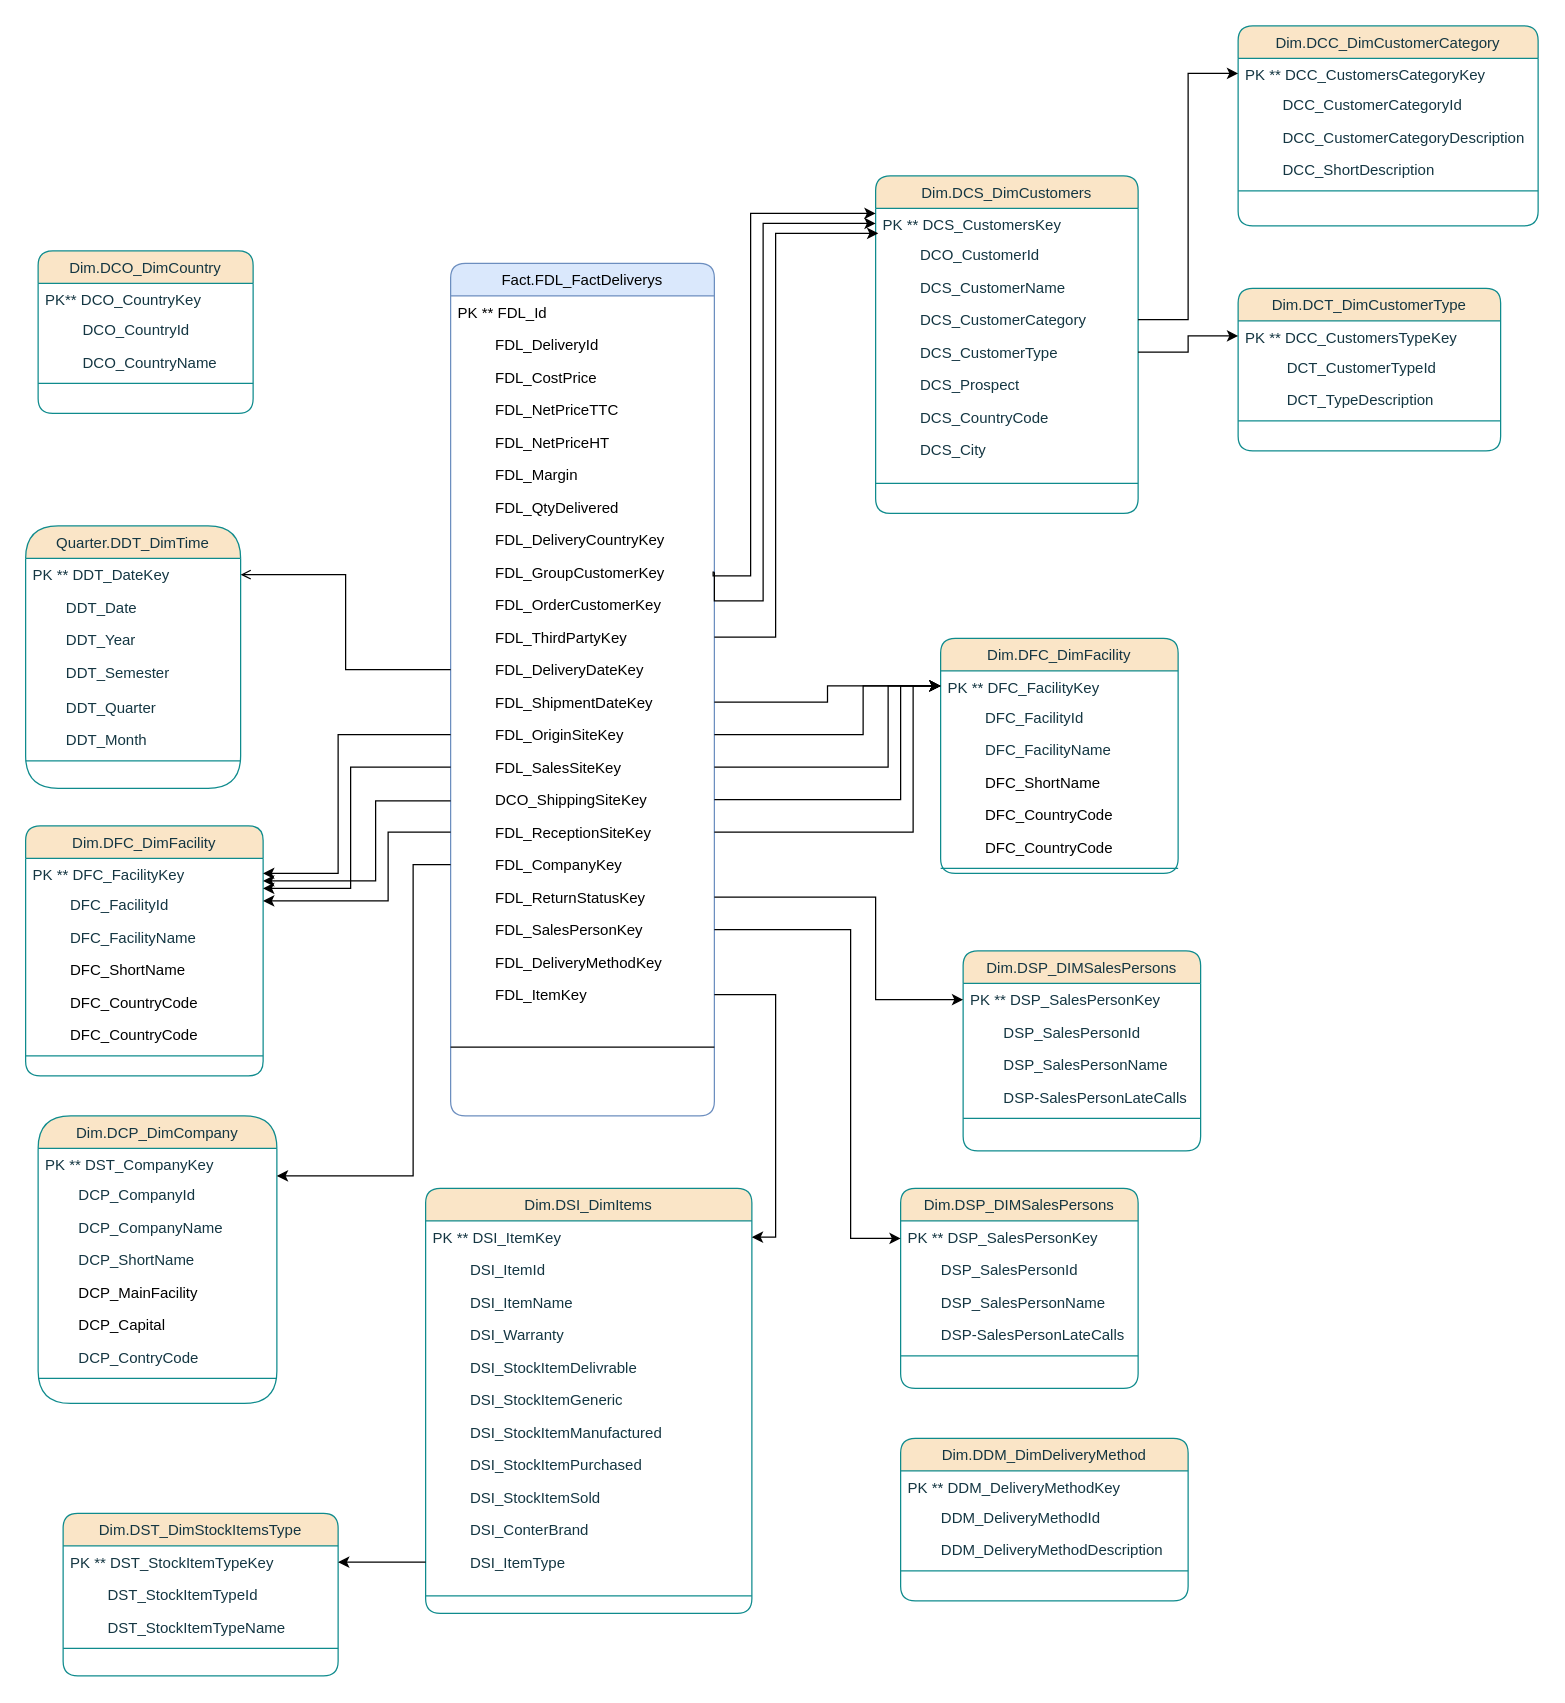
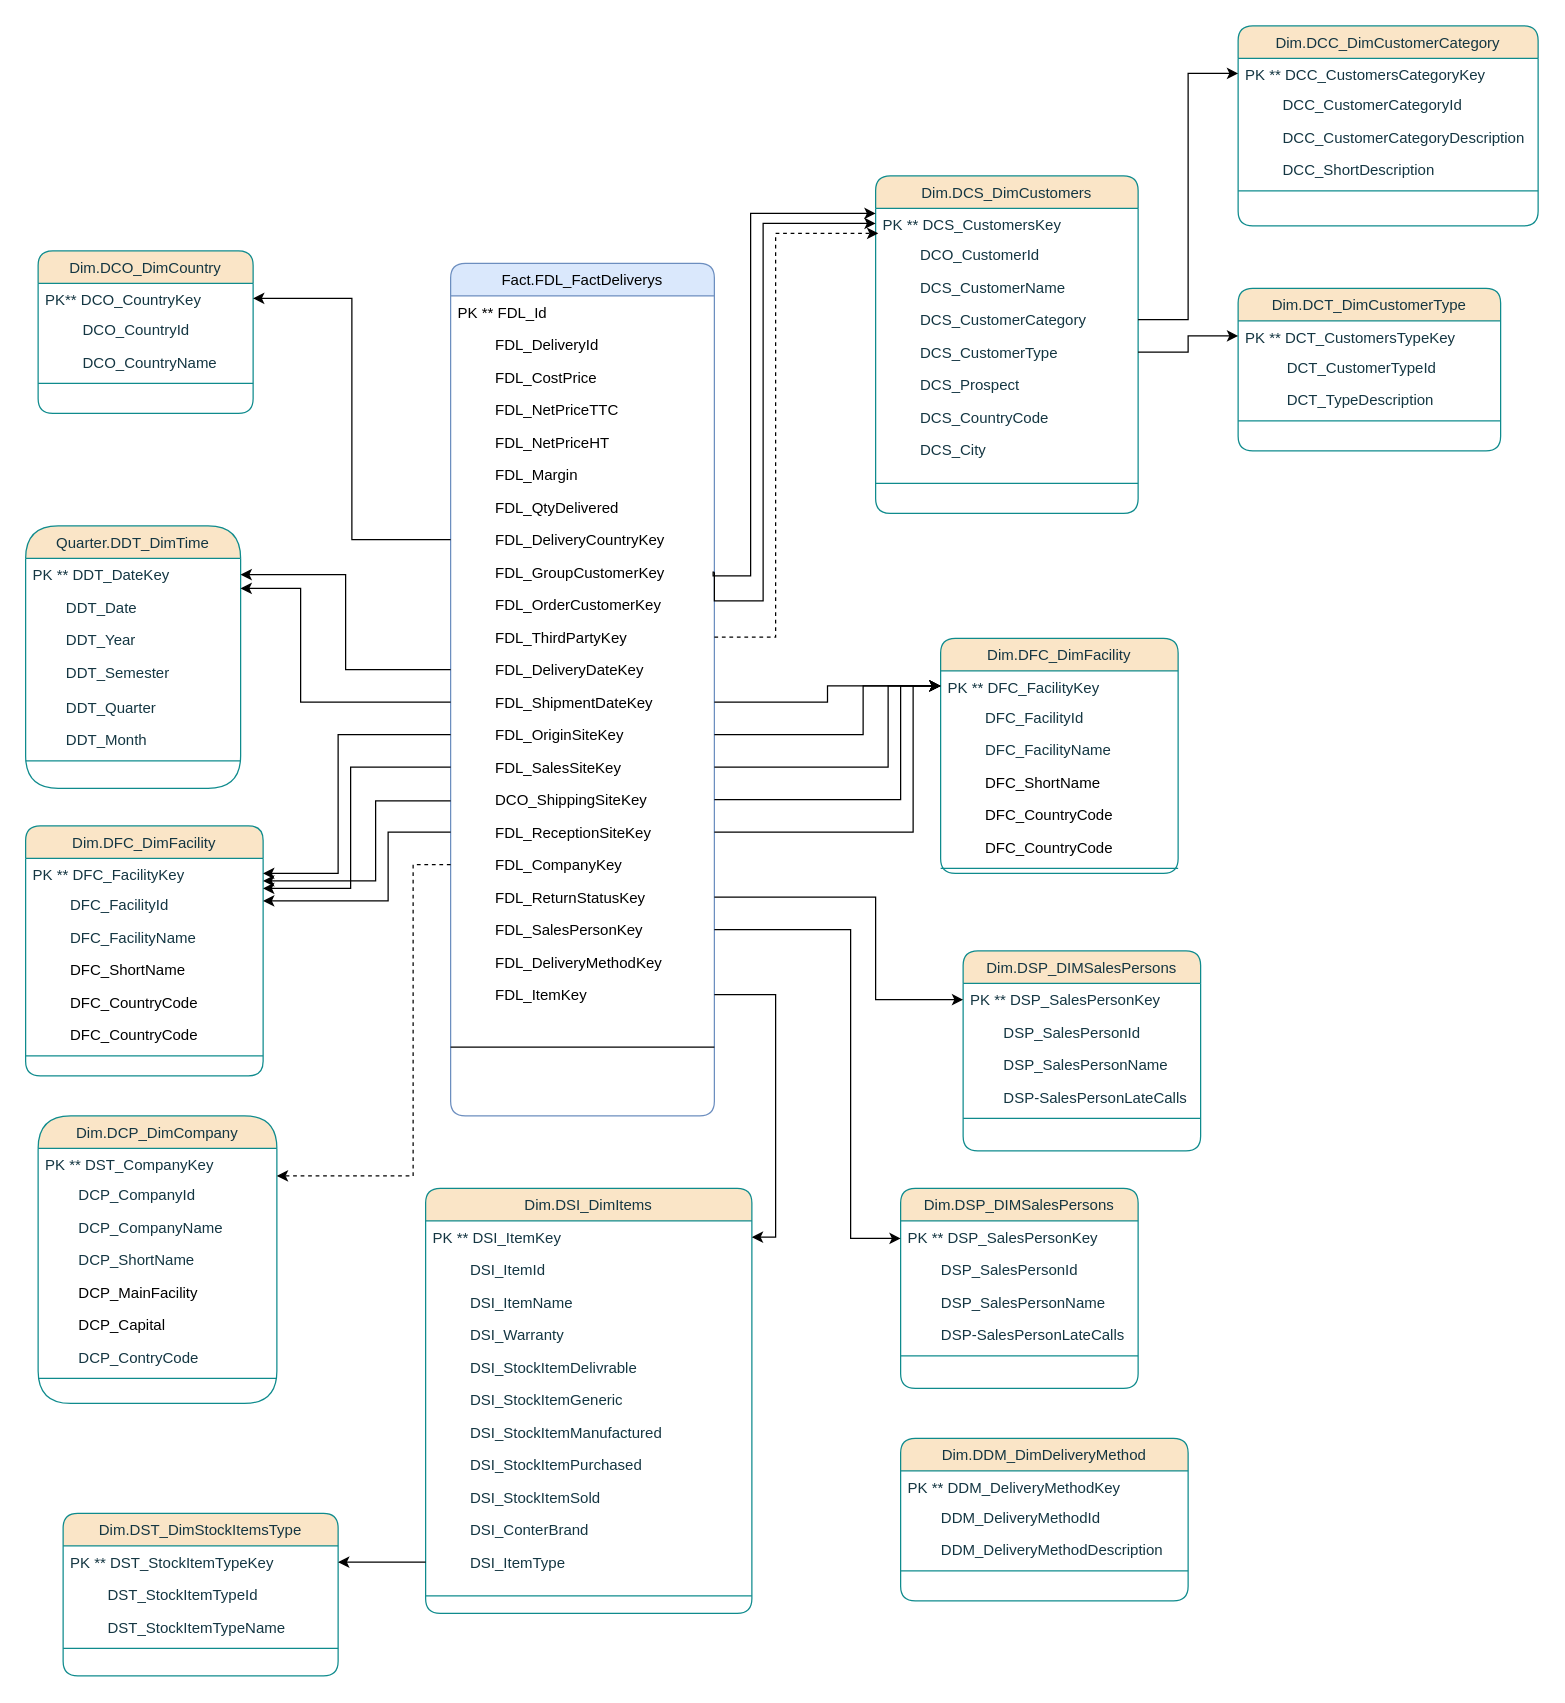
node "PK ** DCC_CustomersTypeKey": label "PK ** DCC_CustomersTypeKey" -> "PK ** DCT_CustomersTypeKey"
edge "FDL_ThirdPartyKey" -> "PK ** DCS_CustomersKey": style solid -> dashed
edge "FDL_DeliveryCountryKey" -> "PK** DCO_CountryKey": added
edge "FDL_DeliveryDateKey" -> "PK ** DDT_DateKey": arrowhead open -> classic
edge "FDL_ShipmentDateKey" -> "PK ** DDT_DateKey": added
edge "FDL_CompanyKey" -> "PK ** DST_CompanyKey": style solid -> dashed
